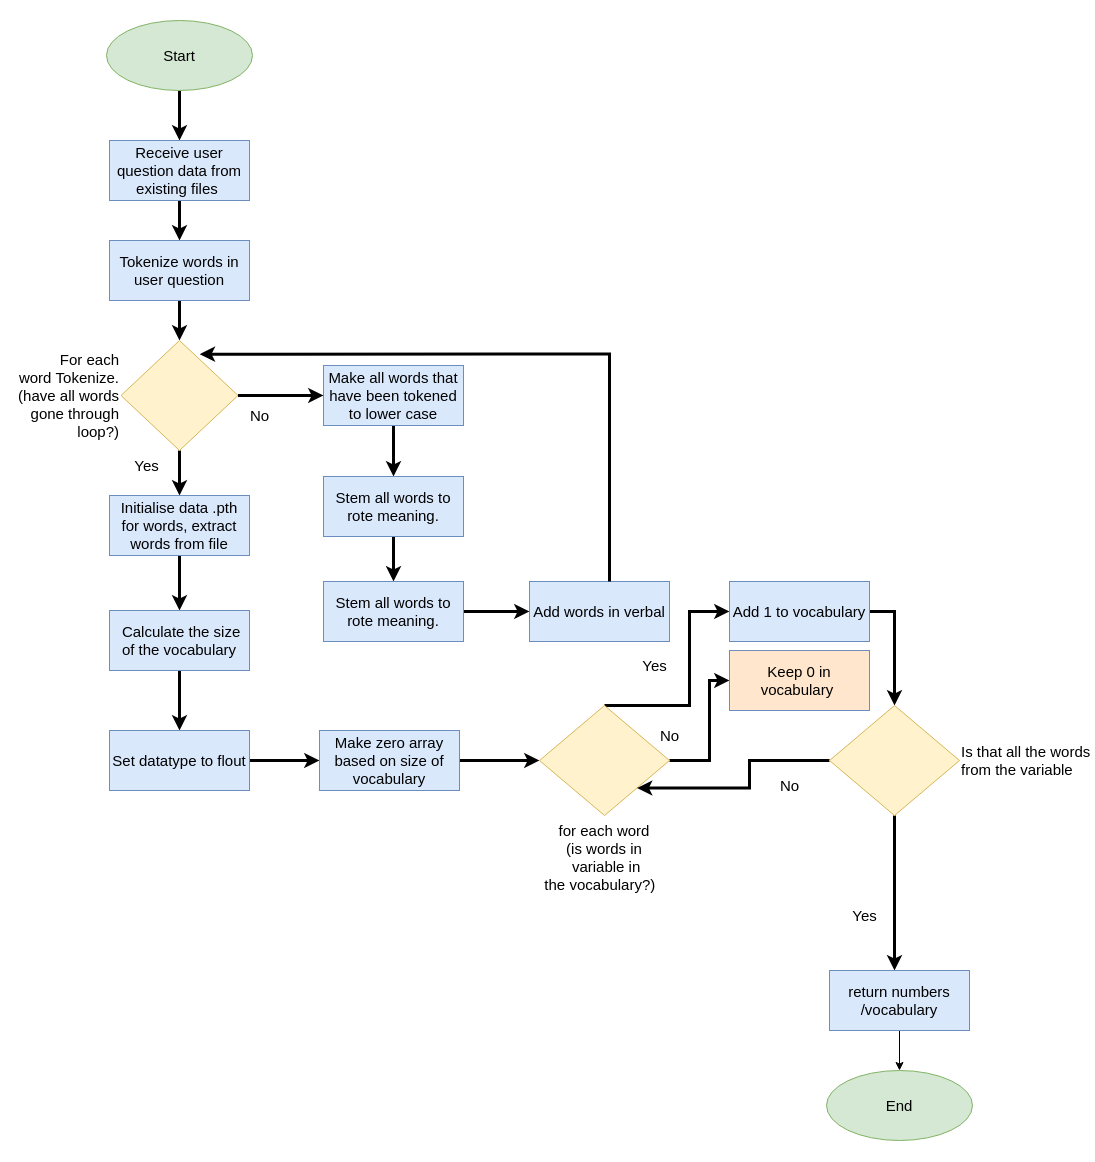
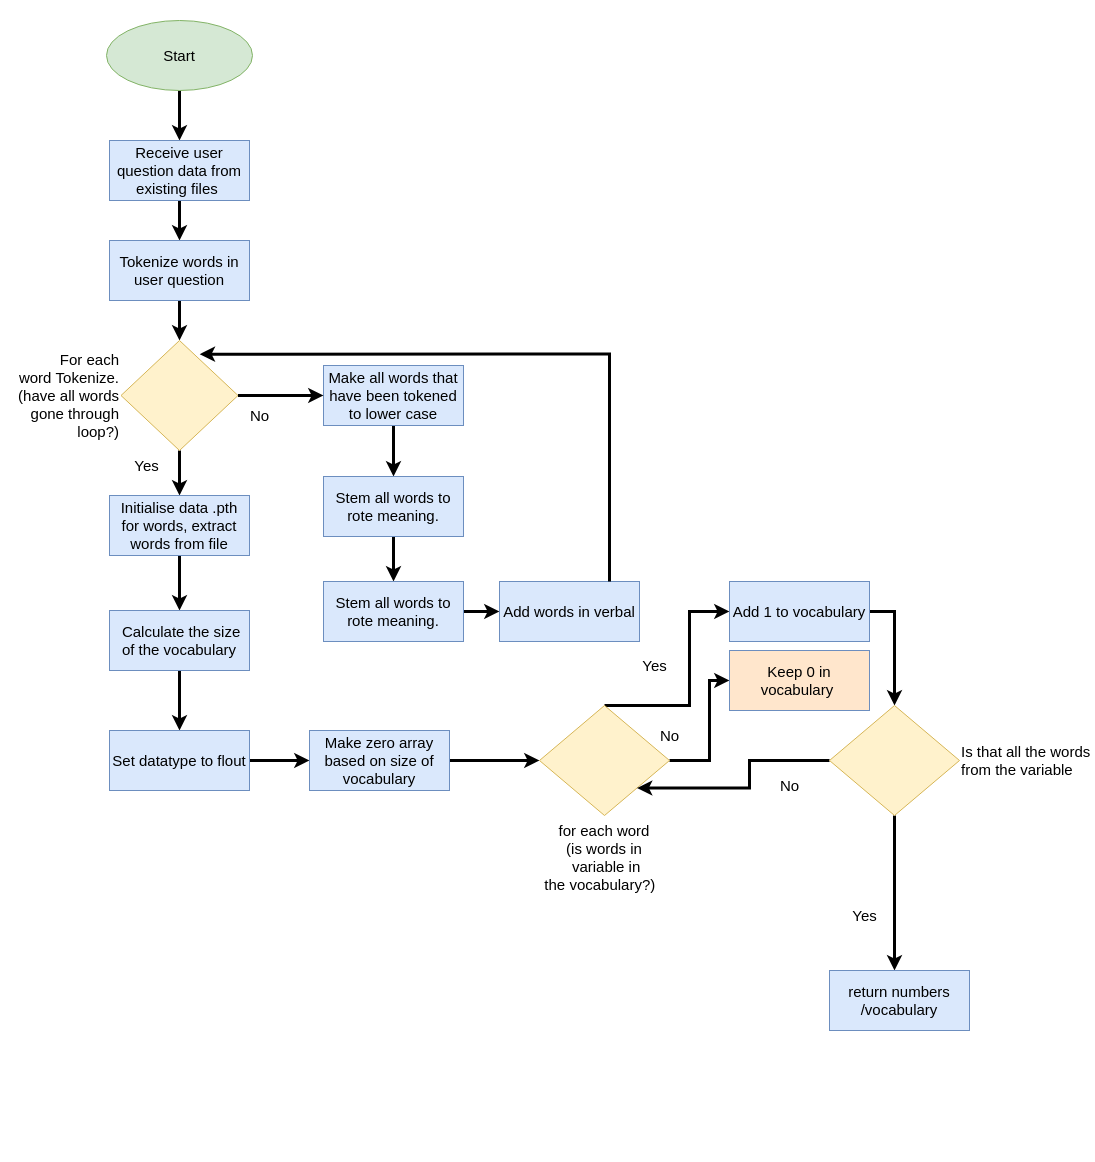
node "Add words in verbal": moved (600, 612) -> (570, 612)
node "Make zero array based on size of vocabulary": moved (390, 761) -> (380, 761)
edge "return numbers /vocabulary" -> "End": removed
node "End": removed
